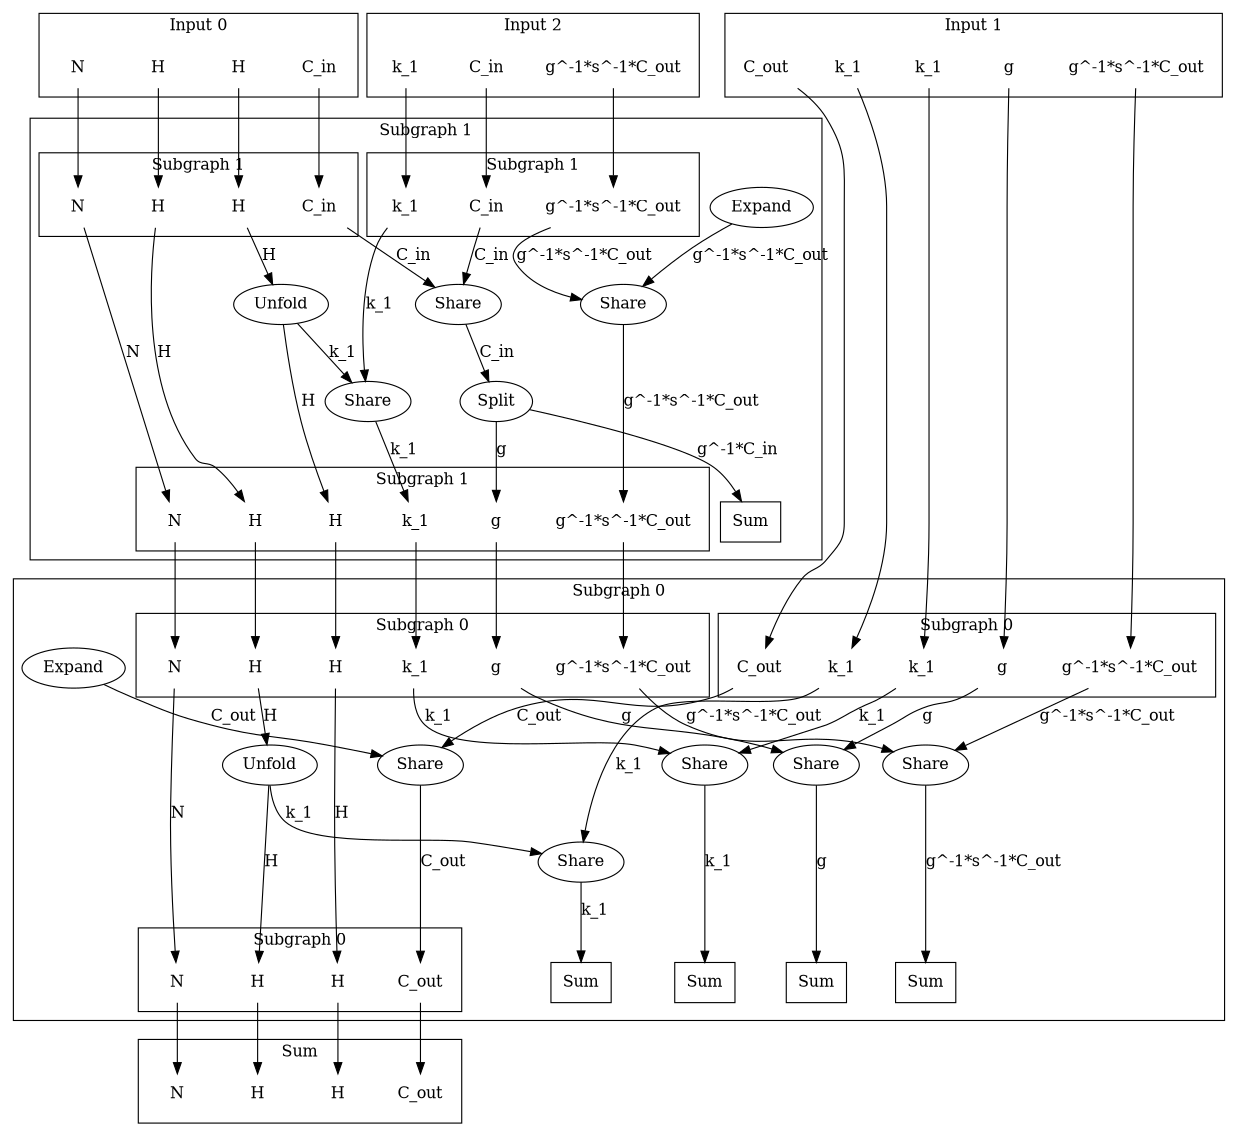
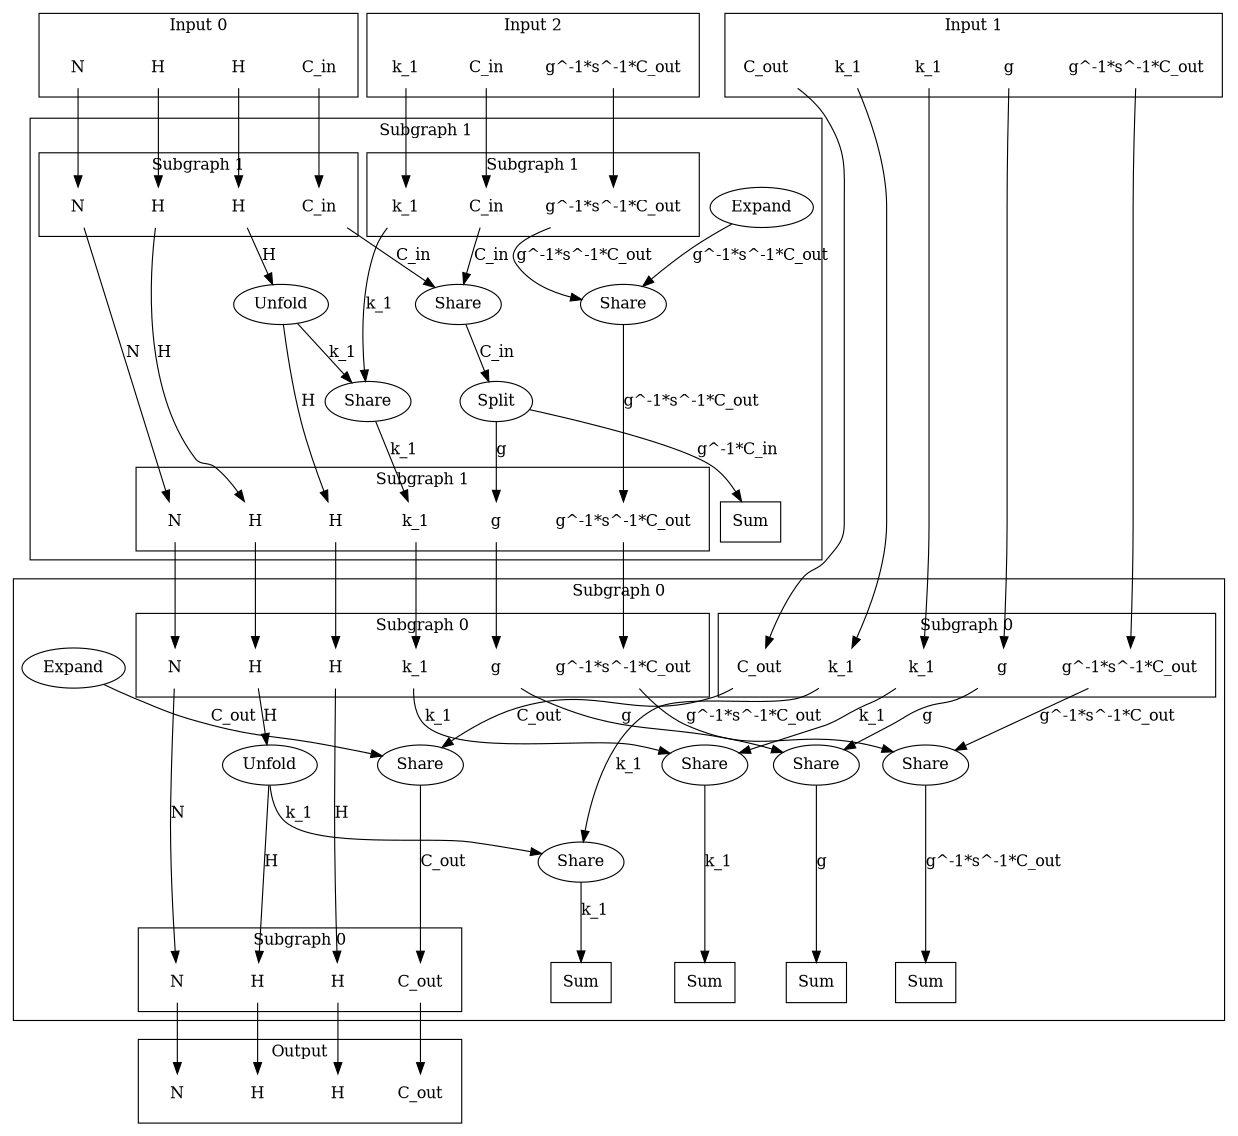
cluster "Sum": label "Sum" -> "Output"
